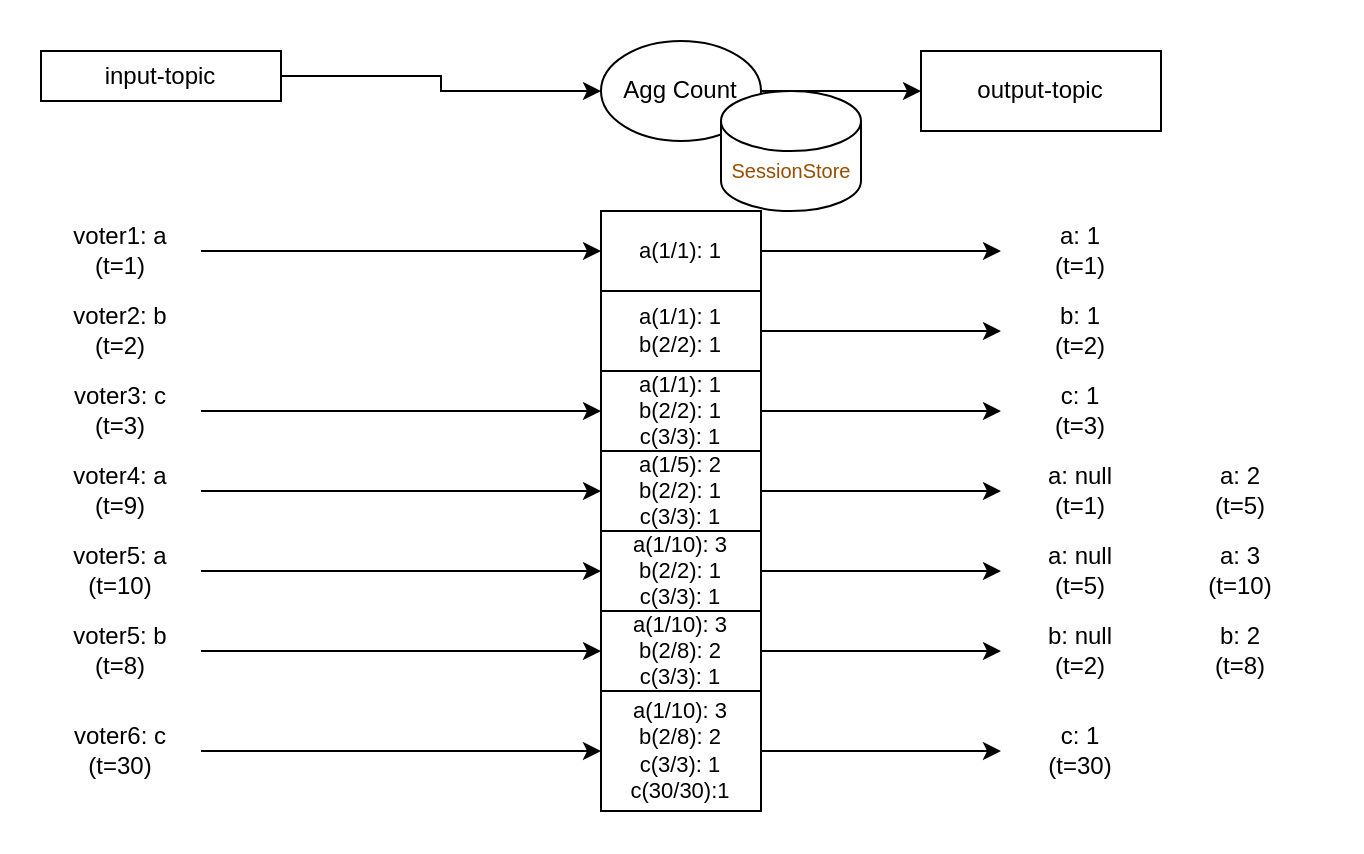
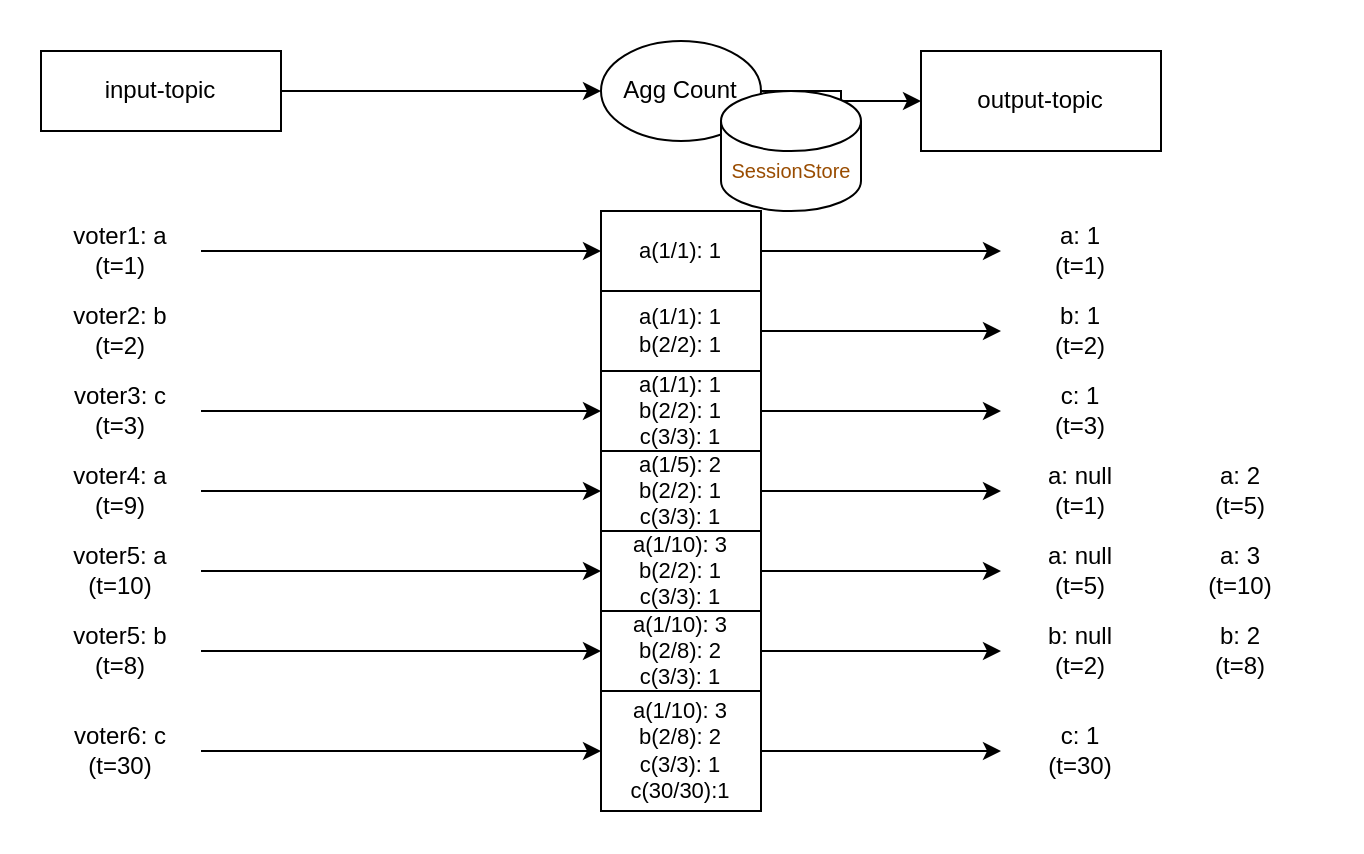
node "input-topic": size 240x50 -> 240x80
node "output-topic": size 240x80 -> 240x100
